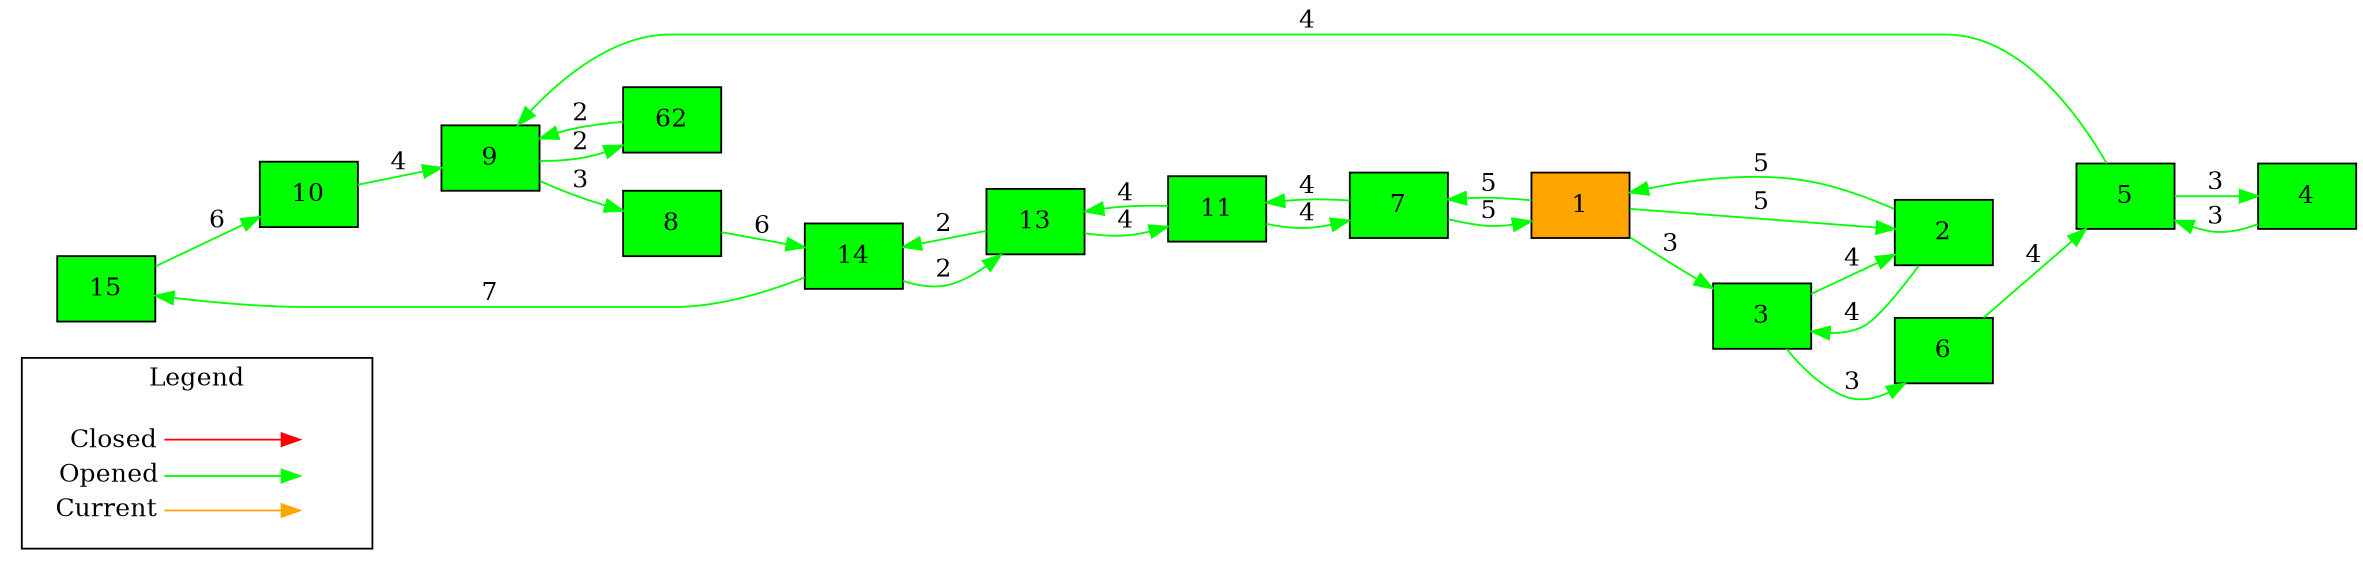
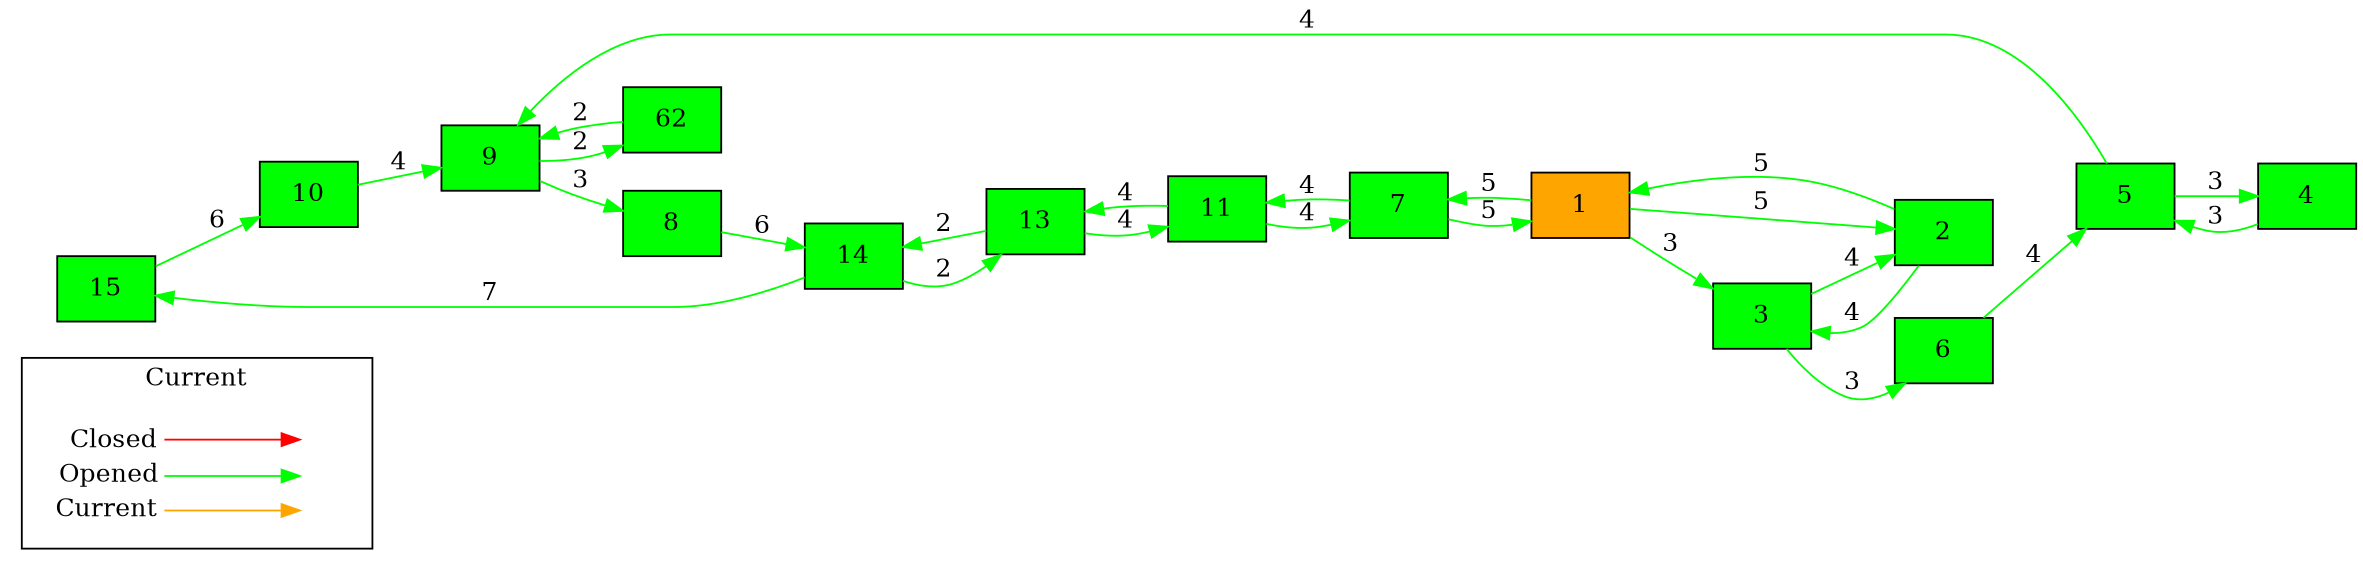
cluster "Legend": label "Legend" -> "Current"
